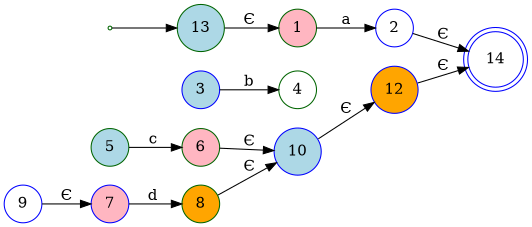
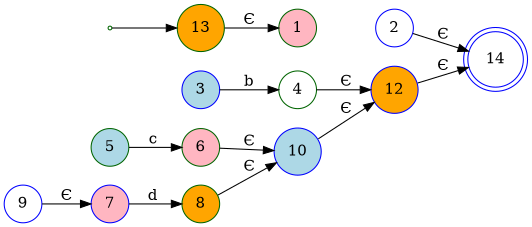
node "13": fillcolor lightblue -> orange
edge "1" -> "2": removed, label "a"
edge "4" -> "12": added, label "Є"
